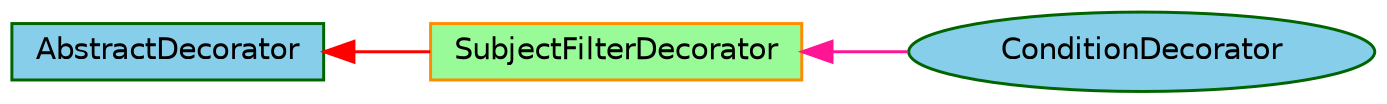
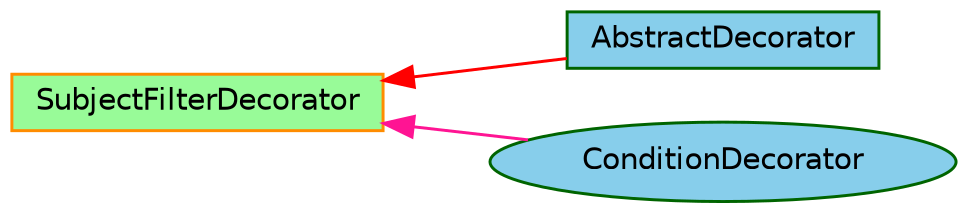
edge "SubjectFilterDecorator" -> "AbstractDecorator": reversed
